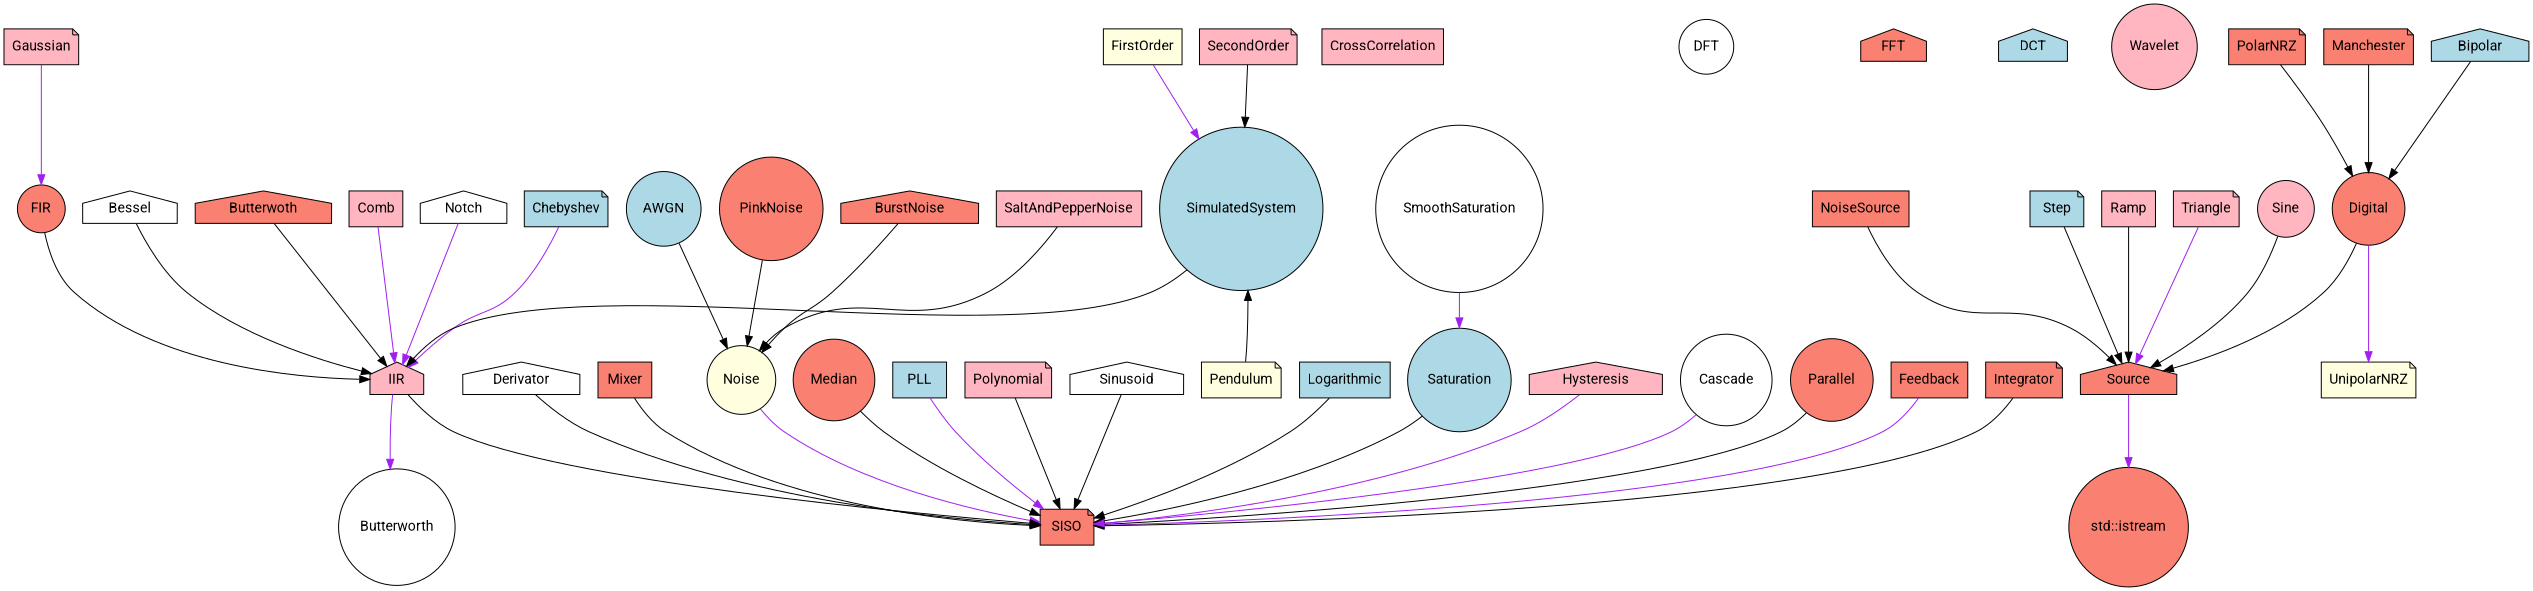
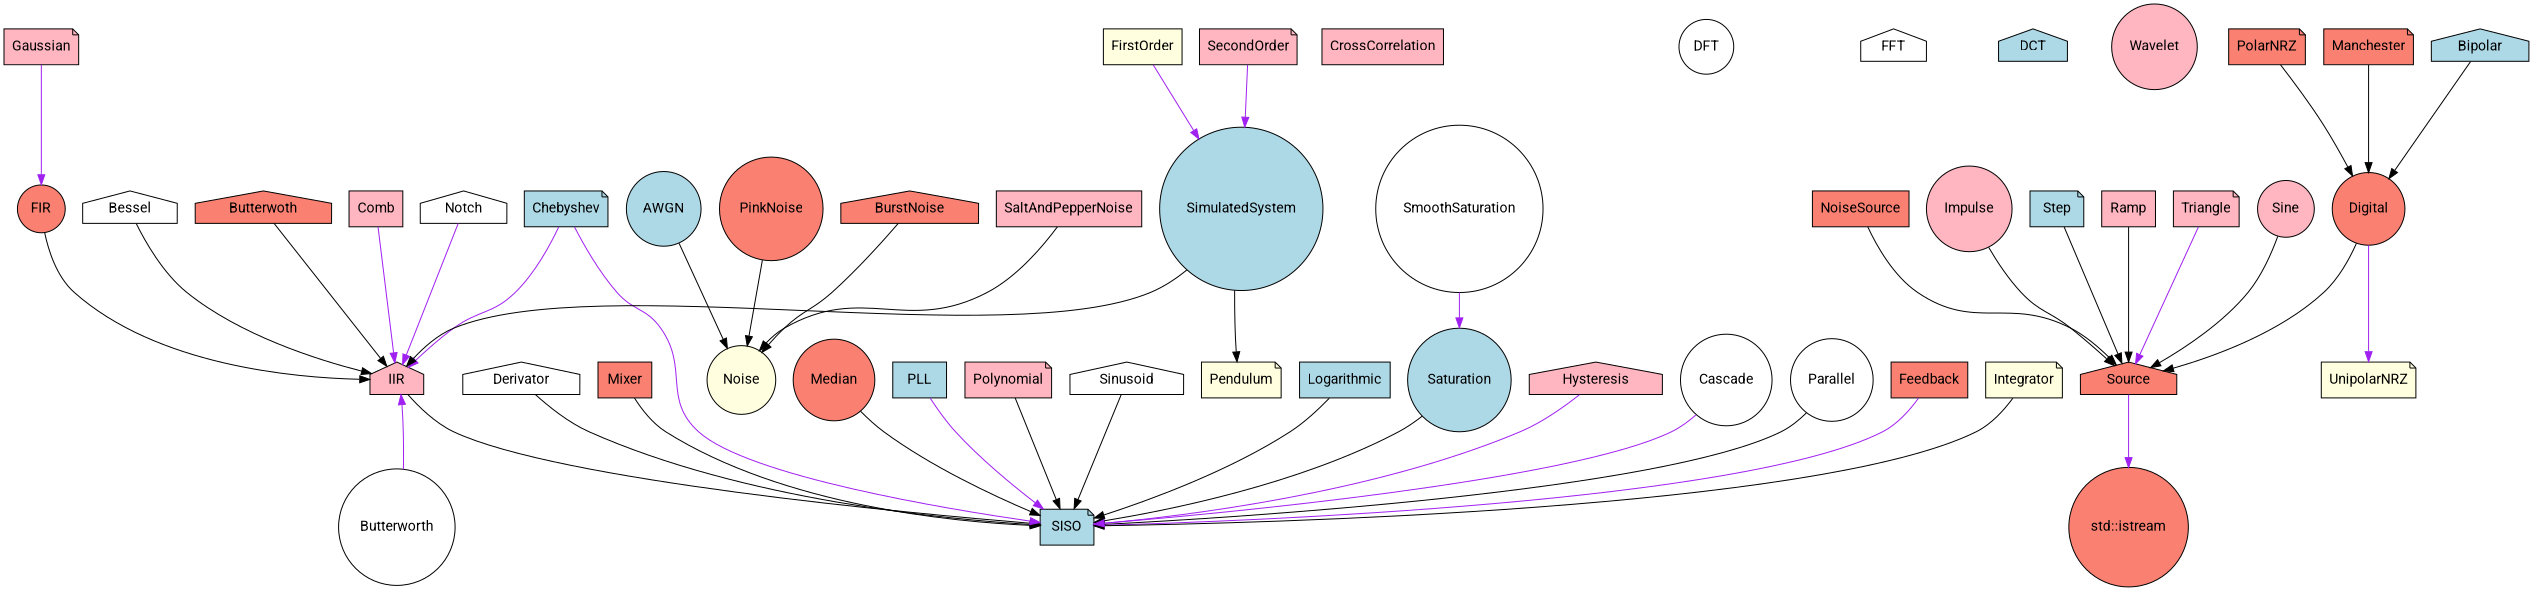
node "FFT": fillcolor salmon -> white
edge "SecondOrder" -> "SimulatedSystem": color black -> purple
node "Impulse": added
edge "Pendulum" -> "SimulatedSystem": reversed
node "Parallel": fillcolor salmon -> white
node "Integrator": fillcolor salmon -> lightyellow
edge "IIR" -> "Butterworth": reversed
edge "Noise" -> "SISO": now "Chebyshev" -> "SISO"
node "SISO": fillcolor salmon -> lightblue
